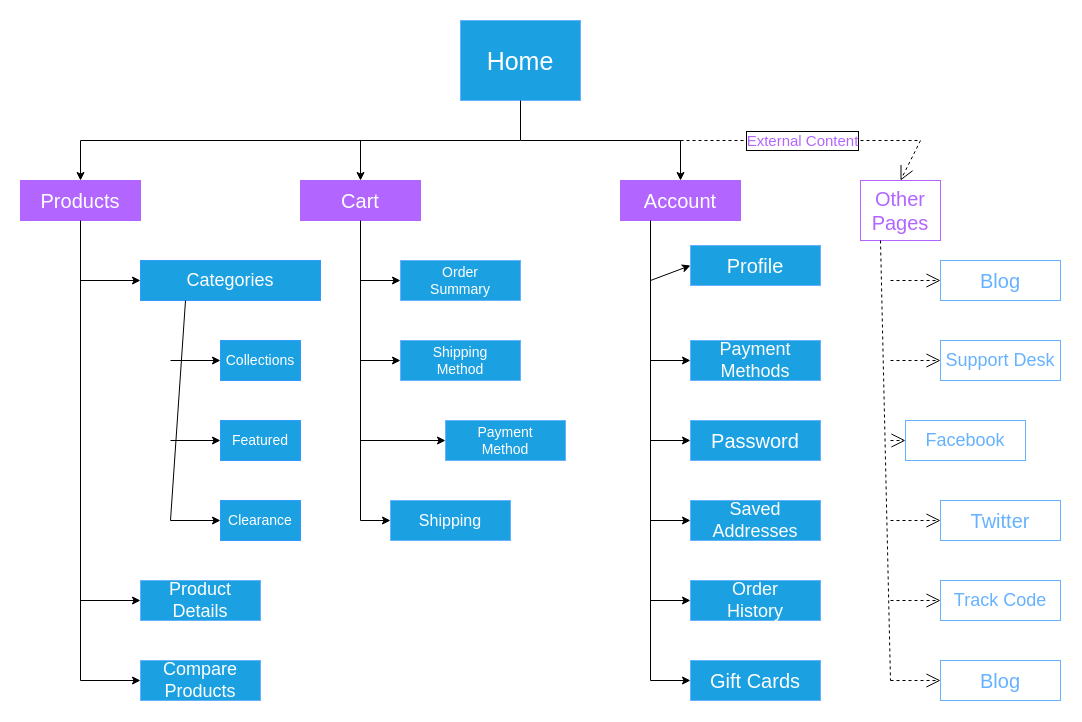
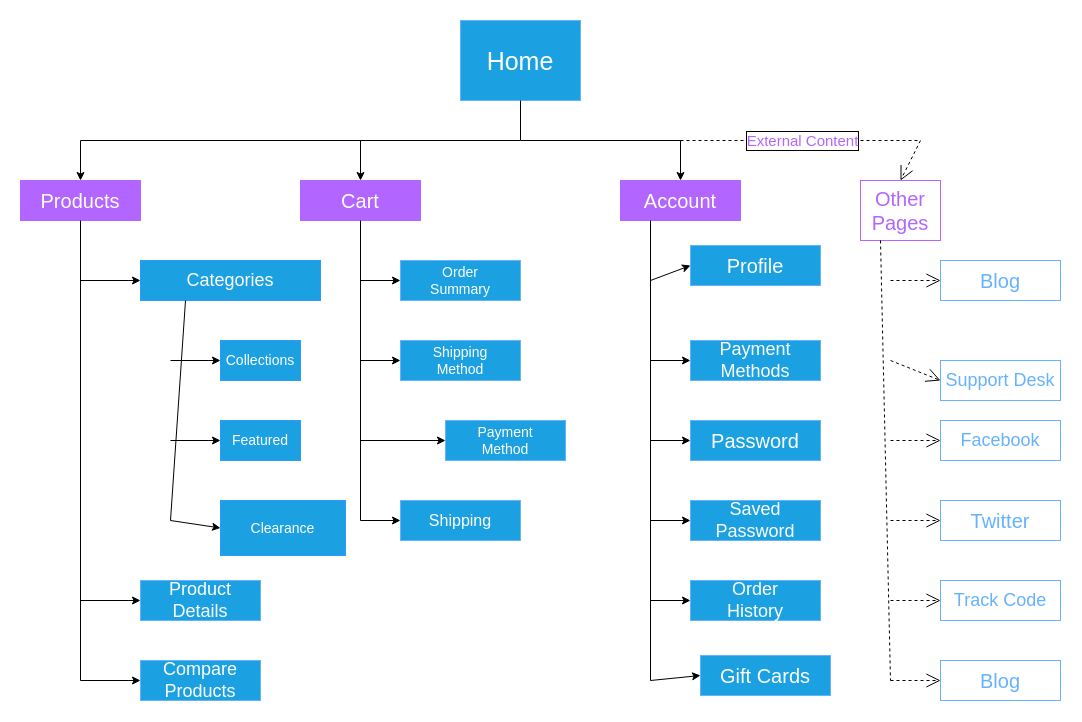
node "Support Desk": moved (1001, 361) -> (1001, 381)
node "Facebook": moved (966, 441) -> (1001, 441)
node "Clearance": size 80x40 -> 125x55
node "Shipping": moved (451, 521) -> (461, 521)
node "SavedAddresses": label "SavedAddresses" -> "SavedPassword"
node "Gift Cards": moved (756, 681) -> (766, 676)
